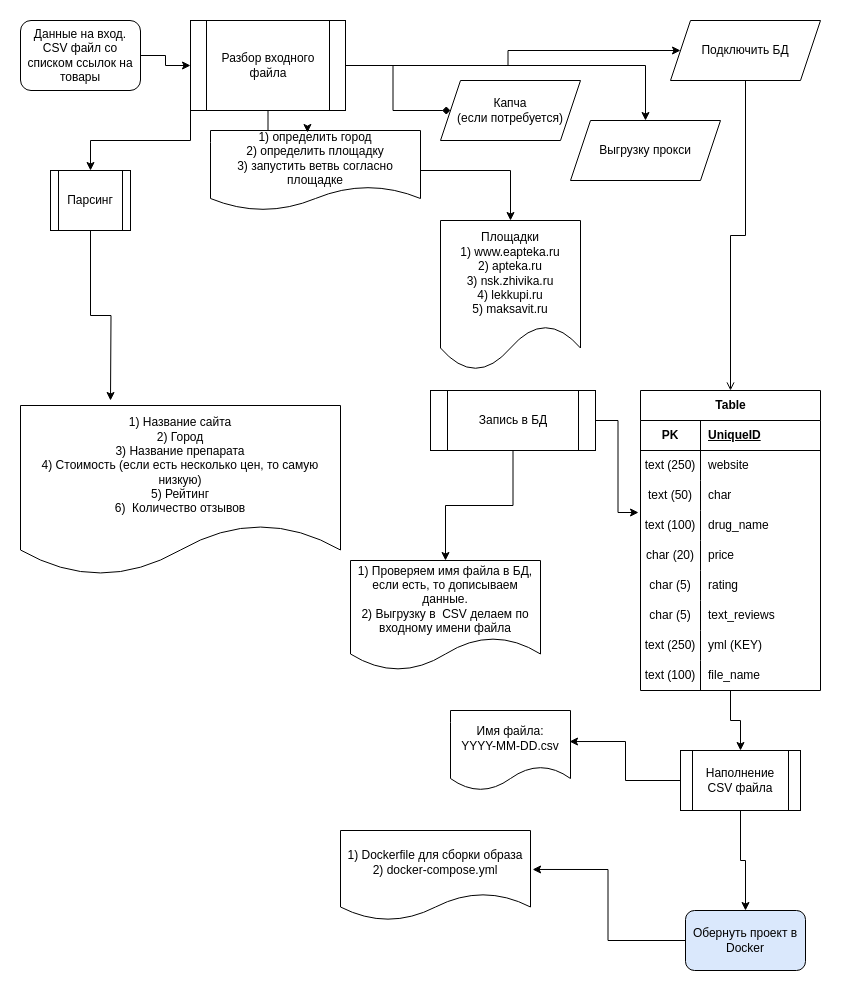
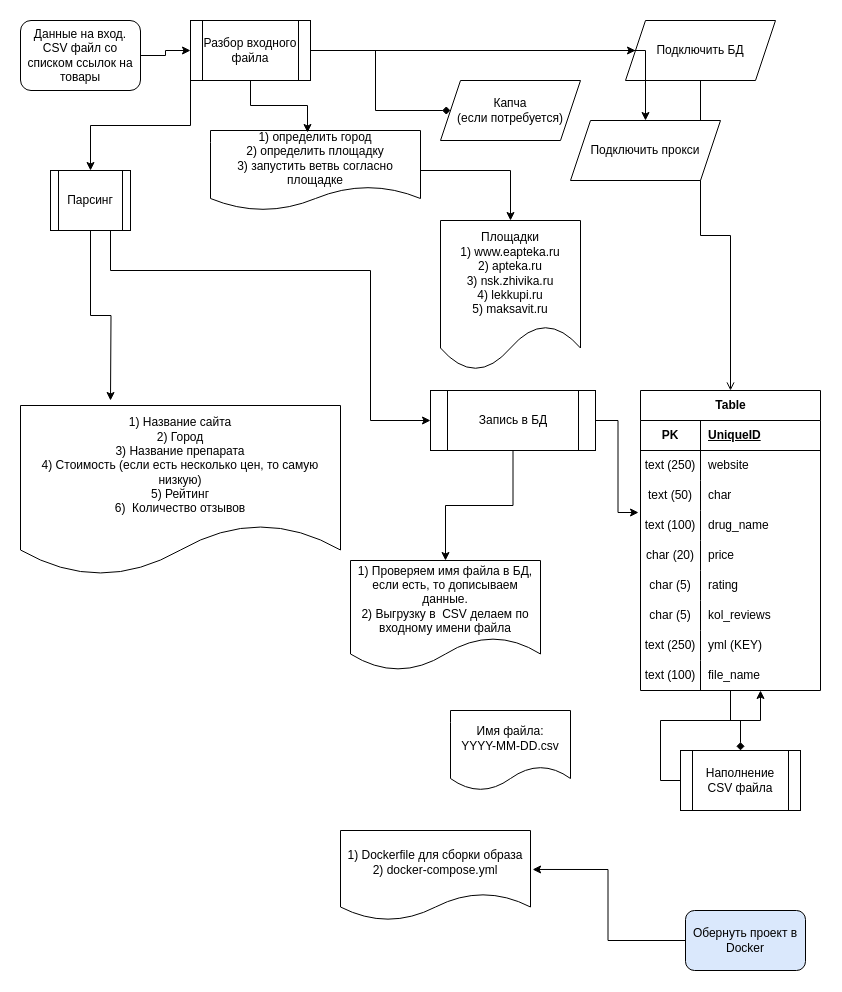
node "Подключить БД": moved (746, 51) -> (701, 51)
node "Разбор входного файла": size 155x90 -> 120x60
node "Выгрузку прокси": label "Выгрузку прокси" -> "Подключить прокси"
edge "Парсинг" -> "Запись в БД": added
node "text_reviews": label "text_reviews" -> "kol_reviews"
edge "Table" -> "Наполнение CSV файла": arrowhead classic -> diamond
edge "Наполнение CSV файла" -> "Имя файла: YYYY-MM-DD.csv": now "Наполнение CSV файла" -> "file_name"
edge "Наполнение CSV файла" -> "Обернуть проект в Docker": removed
